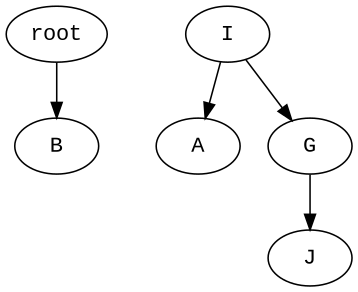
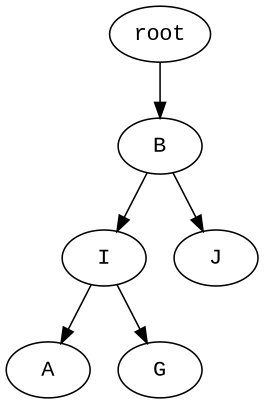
edge "G" -> "J": now "B" -> "J"
edge "B" -> "I": added
